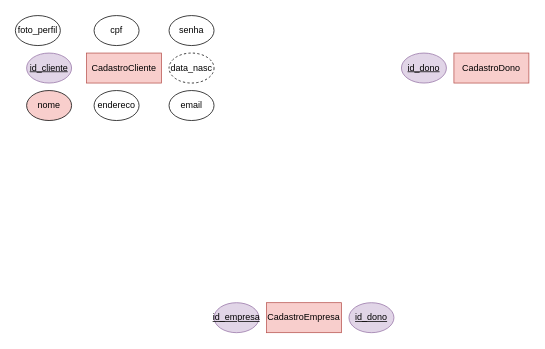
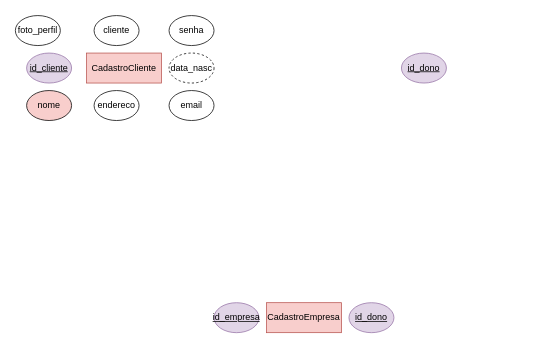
node "cpf": label "cpf" -> "cliente"
node "CadastroDono": removed
